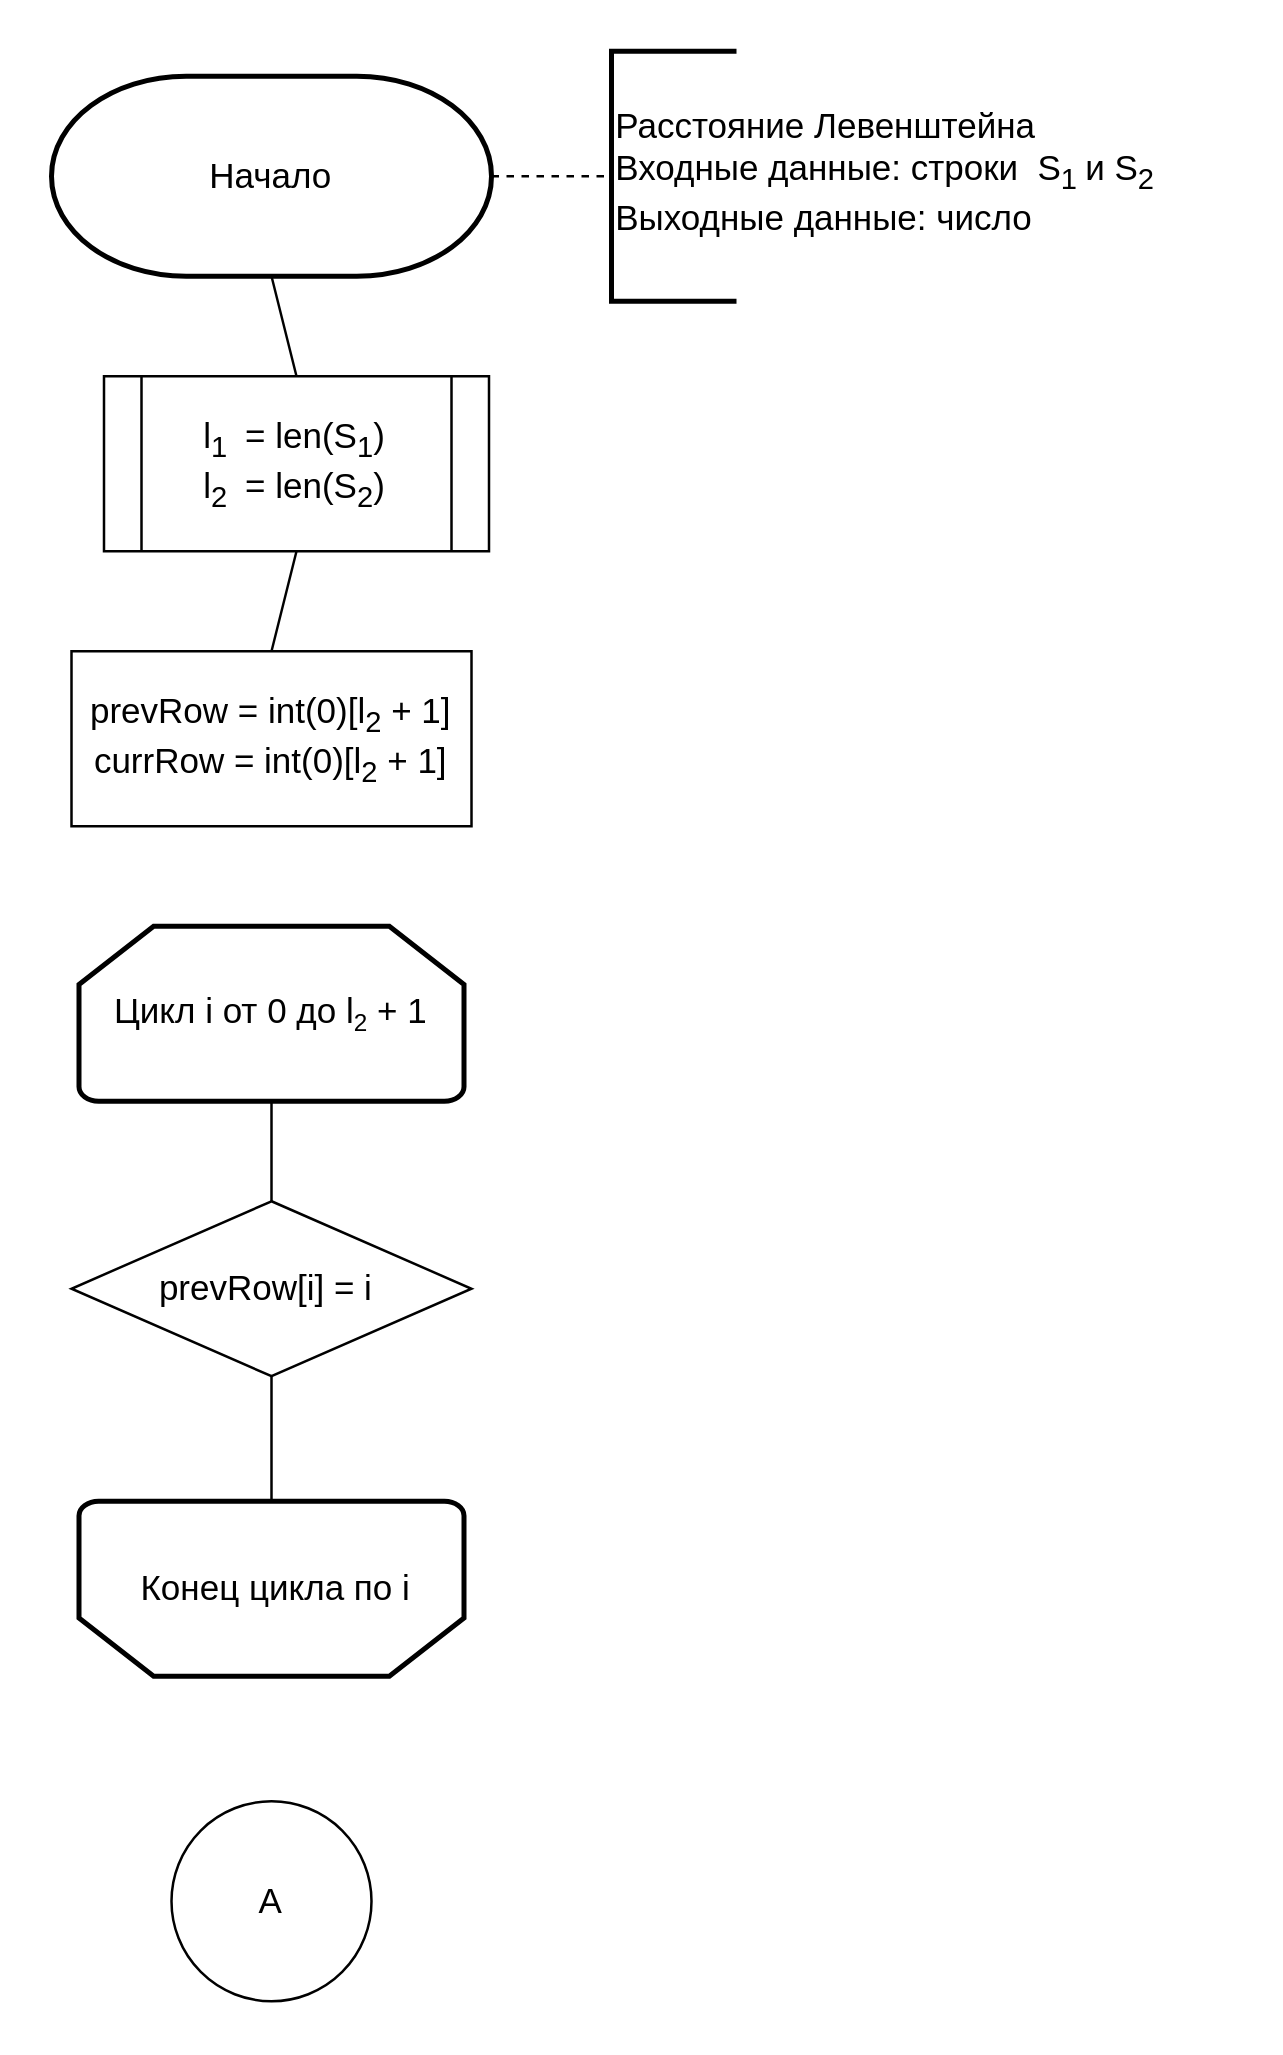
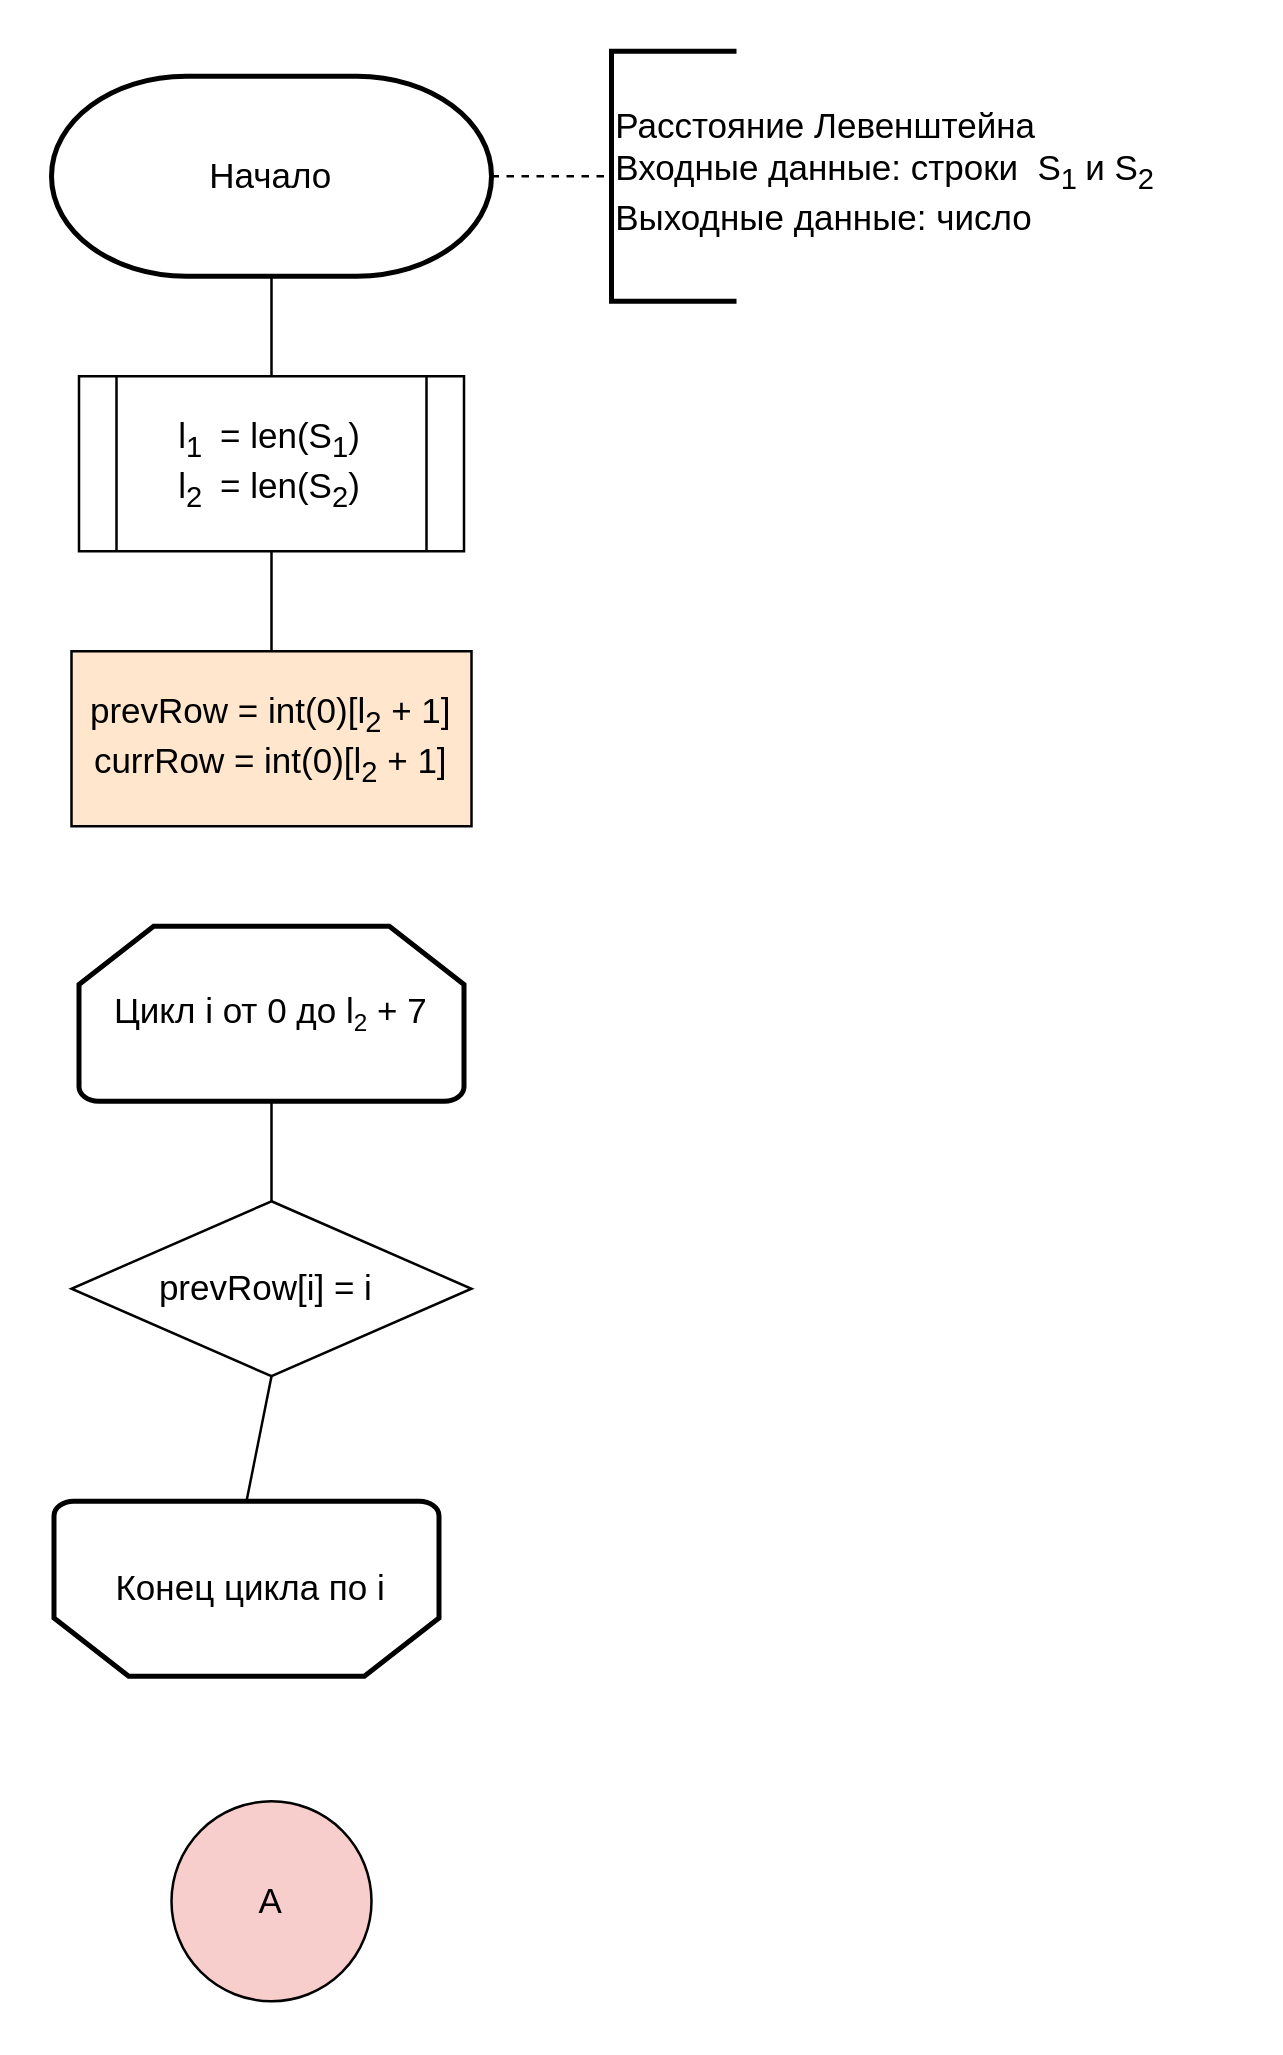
node "l1 = len(S1) l2 = len(S2)": moved (296, 464) -> (271, 464)
node "prevRow = int(0)[l2 + 1] currRow = int(0)[l2 + 1]": fillcolor #ffffff -> #ffe6cc
node "Цикл i от 0 до l2 + 1": label "Цикл i от 0 до l2 + 1" -> "Цикл i от 0 до l2 + 7"
node "Конец цикла по i": moved (271, 1589) -> (246, 1589)
node "A": fillcolor #ffffff -> #f8cecc
